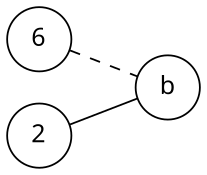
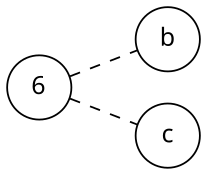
node "2": removed
node "c": added
